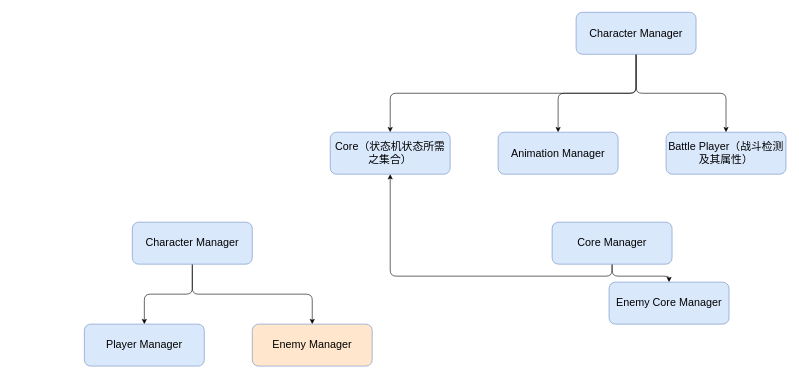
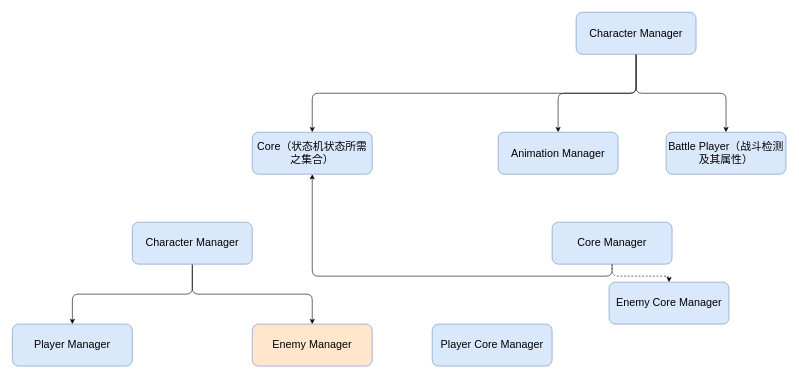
node "Core（状态机状态所需之集合）": moved (390, 153) -> (312, 153)
edge "Core Manager" -> "Enemy Core Manager": style solid -> dashed
node "Player Manager": moved (144, 345) -> (72, 345)
node "Player Core Manager": added
